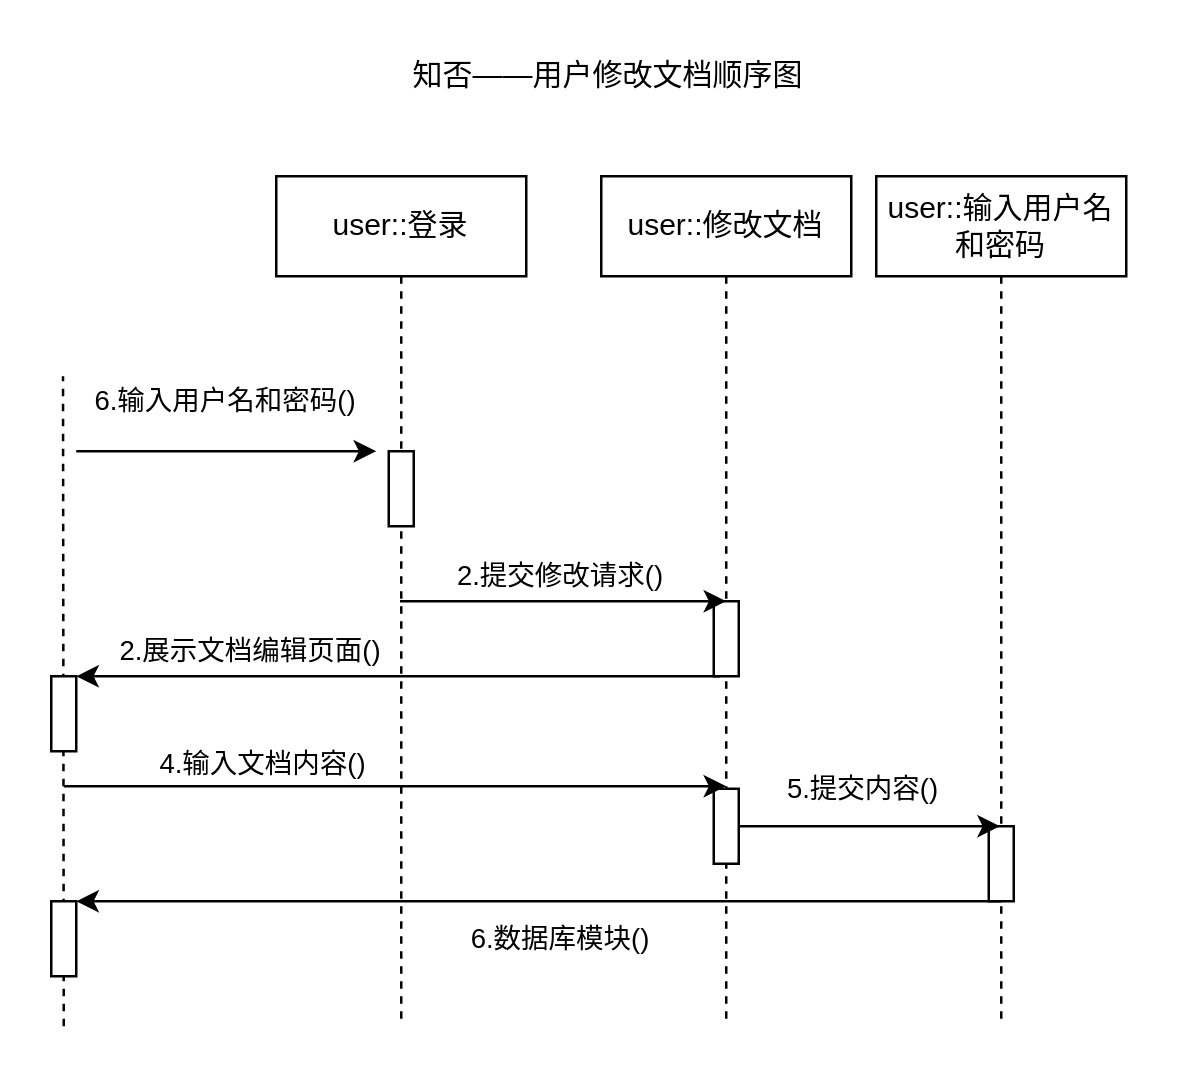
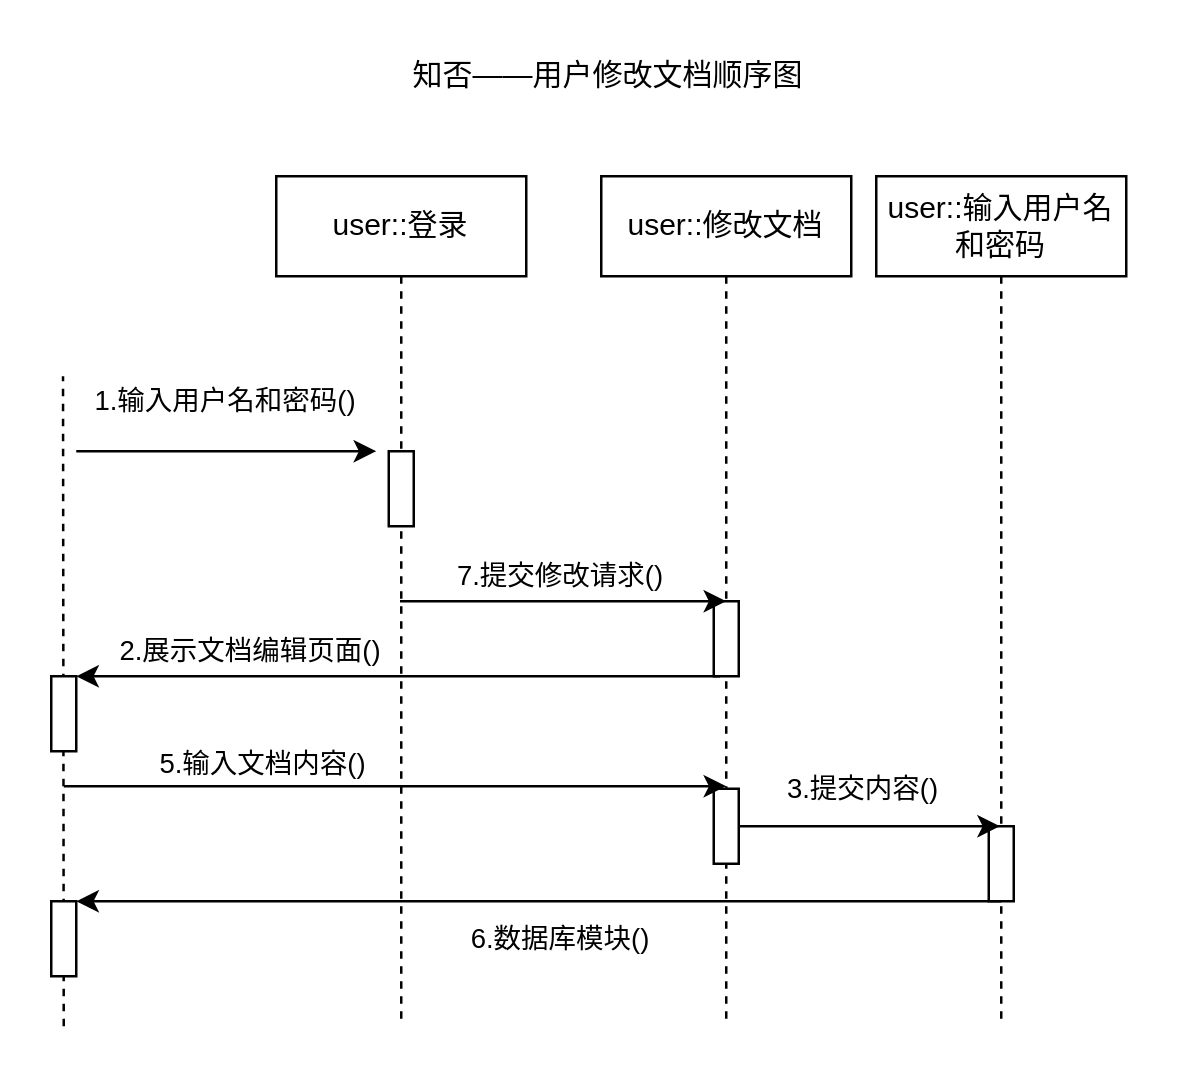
node "6.输入用户名和密码()": label "6.输入用户名和密码()" -> "1.输入用户名和密码()"
node "2.提交修改请求()": label "2.提交修改请求()" -> "7.提交修改请求()"
node "4.输入文档内容()": label "4.输入文档内容()" -> "5.输入文档内容()"
node "5.提交内容()": label "5.提交内容()" -> "3.提交内容()"
